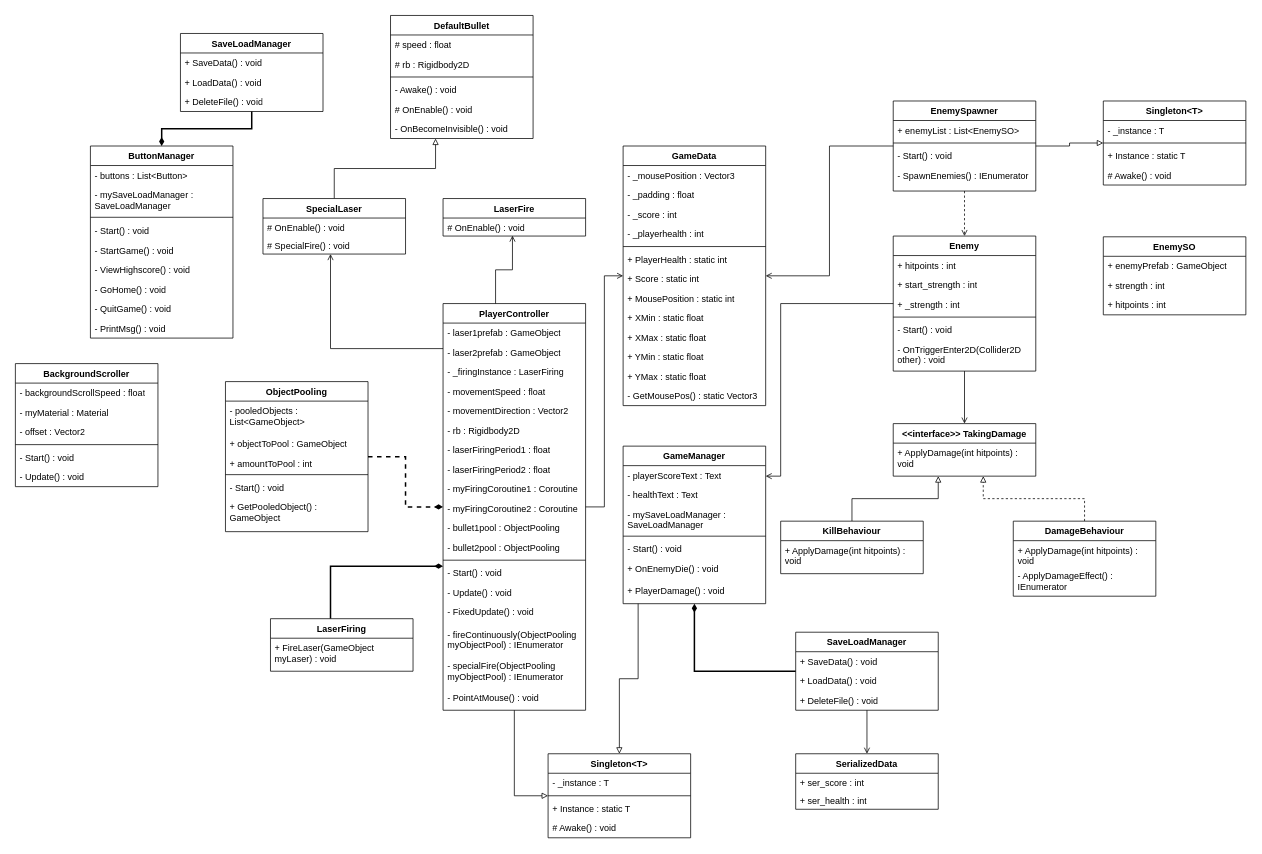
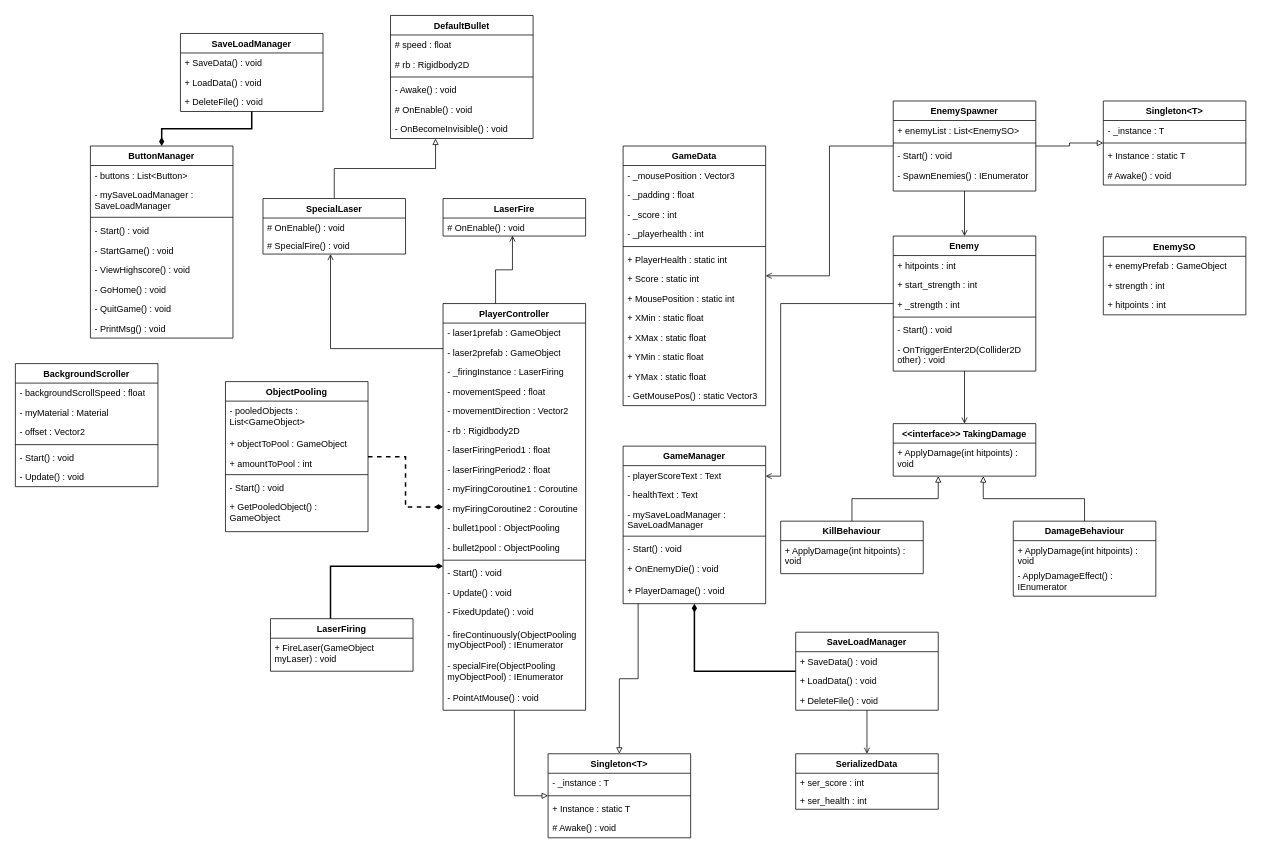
edge "EnemySpawner" -> "Enemy": style dashed -> solid
edge "PlayerController" -> "GameData": removed
edge "DamageBehaviour" -> "<<interface>> TakingDamage": style dashed -> solid
